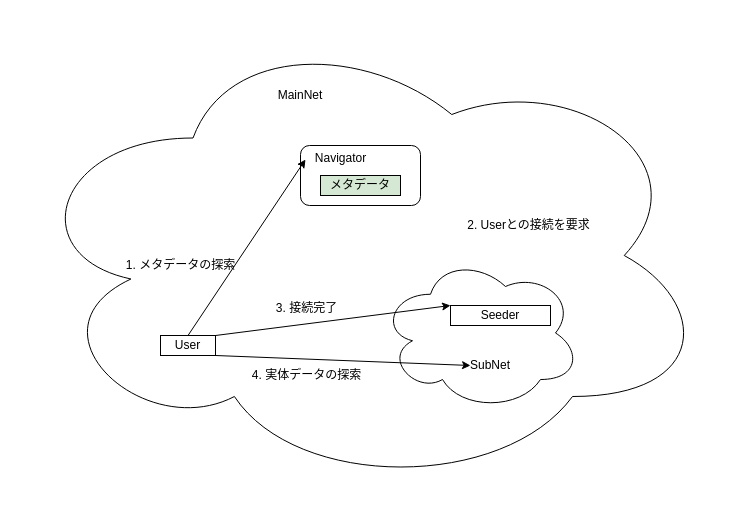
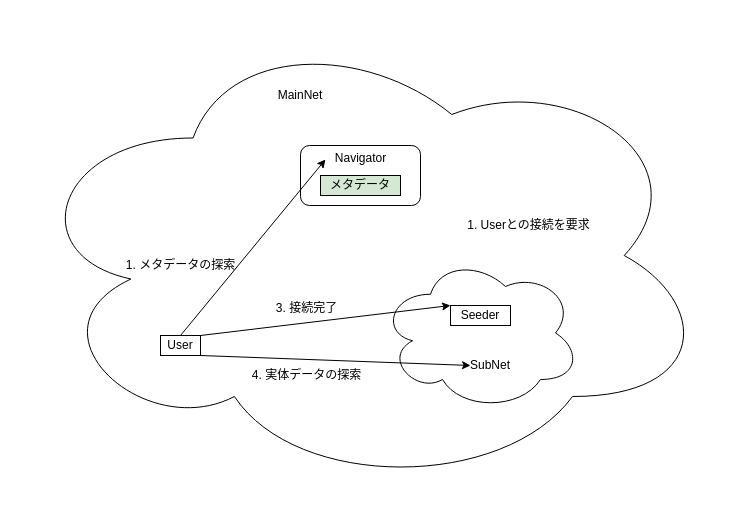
node "Navigator": moved (341, 159) -> (361, 159)
node "2. Userとの接続を要求": label "2. Userとの接続を要求" -> "1. Userとの接続を要求"
node "Seeder": size 100x20 -> 60x20
node "User": size 55x20 -> 40x20
